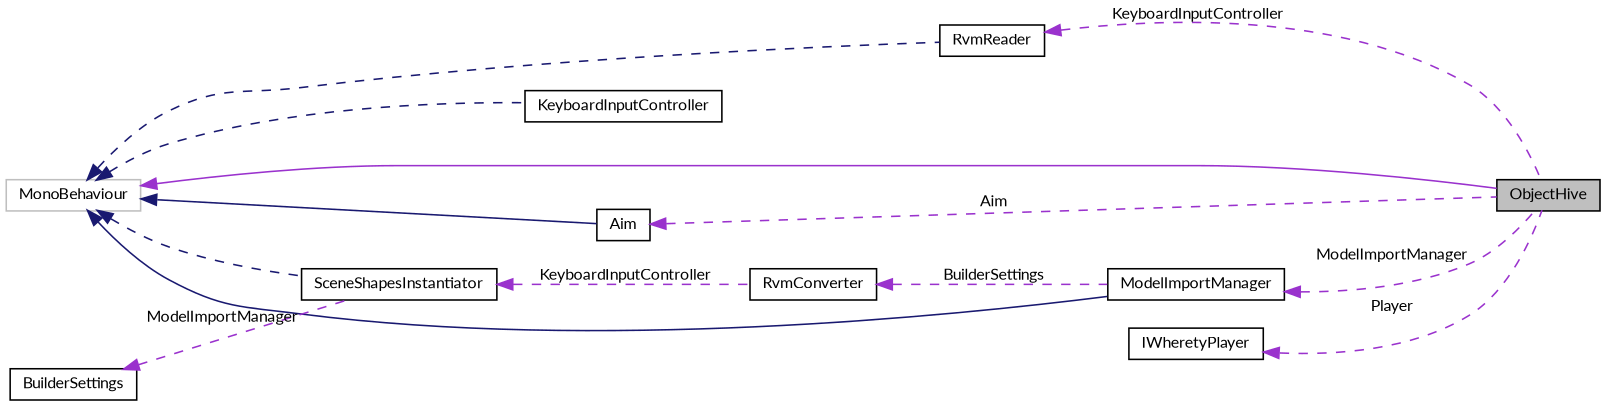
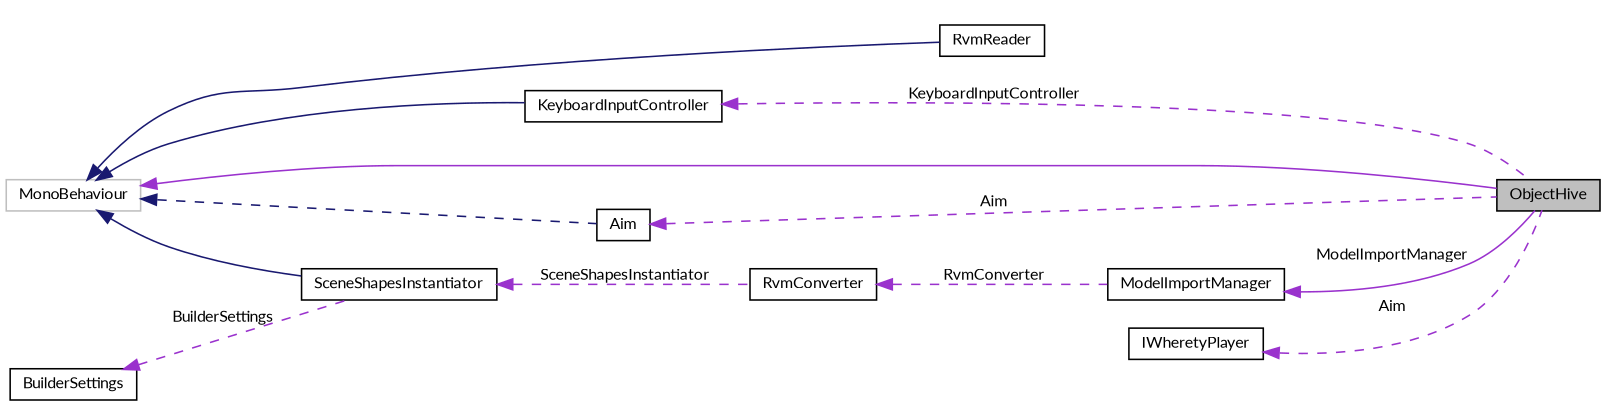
edge "ObjectHive" -> "RvmReader": now "ObjectHive" -> "KeyboardInputController"
edge "RvmReader" -> "MonoBehaviour": style dashed -> solid
edge "KeyboardInputController" -> "MonoBehaviour": style dashed -> solid
edge "Aim" -> "MonoBehaviour": style solid -> dashed
edge "SceneShapesInstantiator" -> "MonoBehaviour": style dashed -> solid
edge "RvmConverter" -> "SceneShapesInstantiator": label " KeyboardInputController" -> " SceneShapesInstantiator"
edge "ModelImportManager" -> "RvmConverter": label " BuilderSettings" -> " RvmConverter"
edge "ObjectHive" -> "ModelImportManager": style dashed -> solid
edge "ObjectHive" -> "IWheretyPlayer": label " Player" -> " Aim"
edge "SceneShapesInstantiator" -> "BuilderSettings": label " ModelImportManager" -> " BuilderSettings"
edge "ModelImportManager" -> "MonoBehaviour": removed
